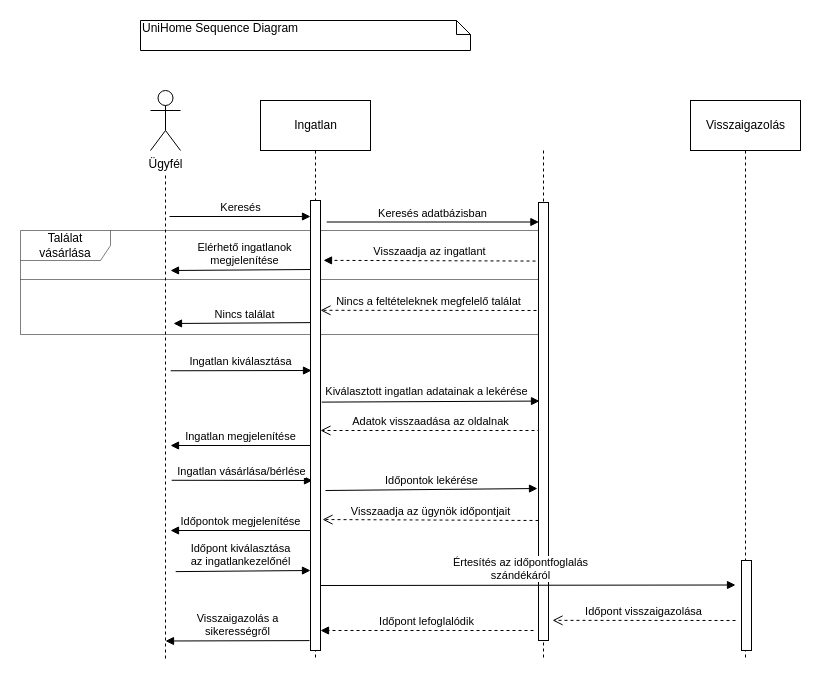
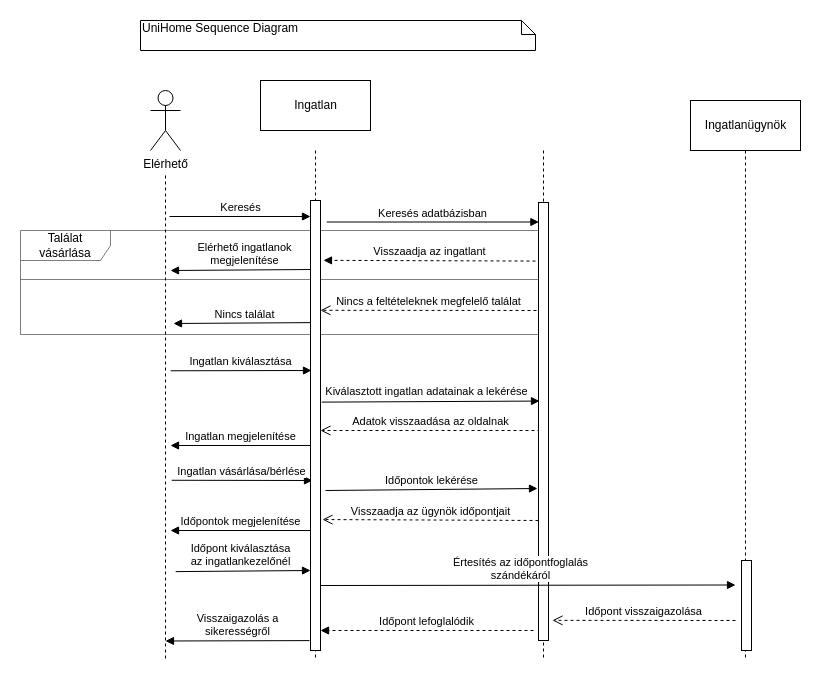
node "UniHome Sequence Diagram": size 330x30 -> 395x30
node "Ingatlan": moved (316, 126) -> (316, 106)
node "Visszaigazolás": label "Visszaigazolás" -> "Ingatlanügynök"
node "Ügyfél": label "Ügyfél" -> "Elérhető"
